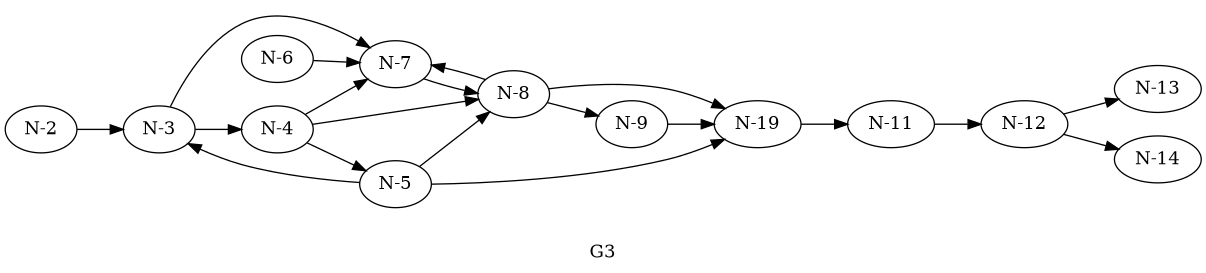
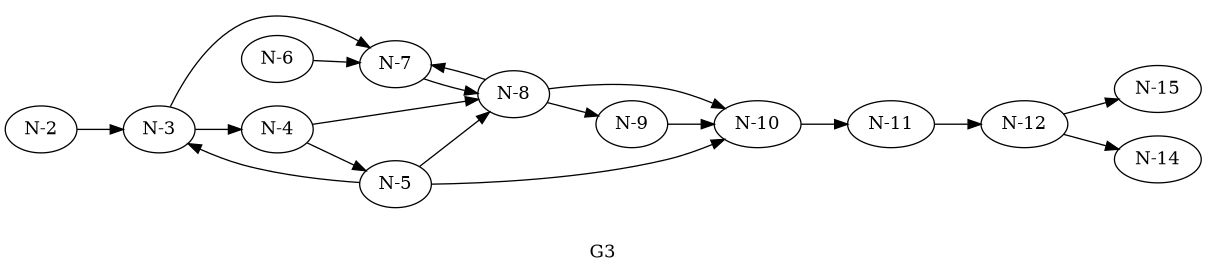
node "N-13": label "N-13" -> "N-15"
edge "N-4" -> "N-7": removed
node "N-19": label "N-19" -> "N-10"
